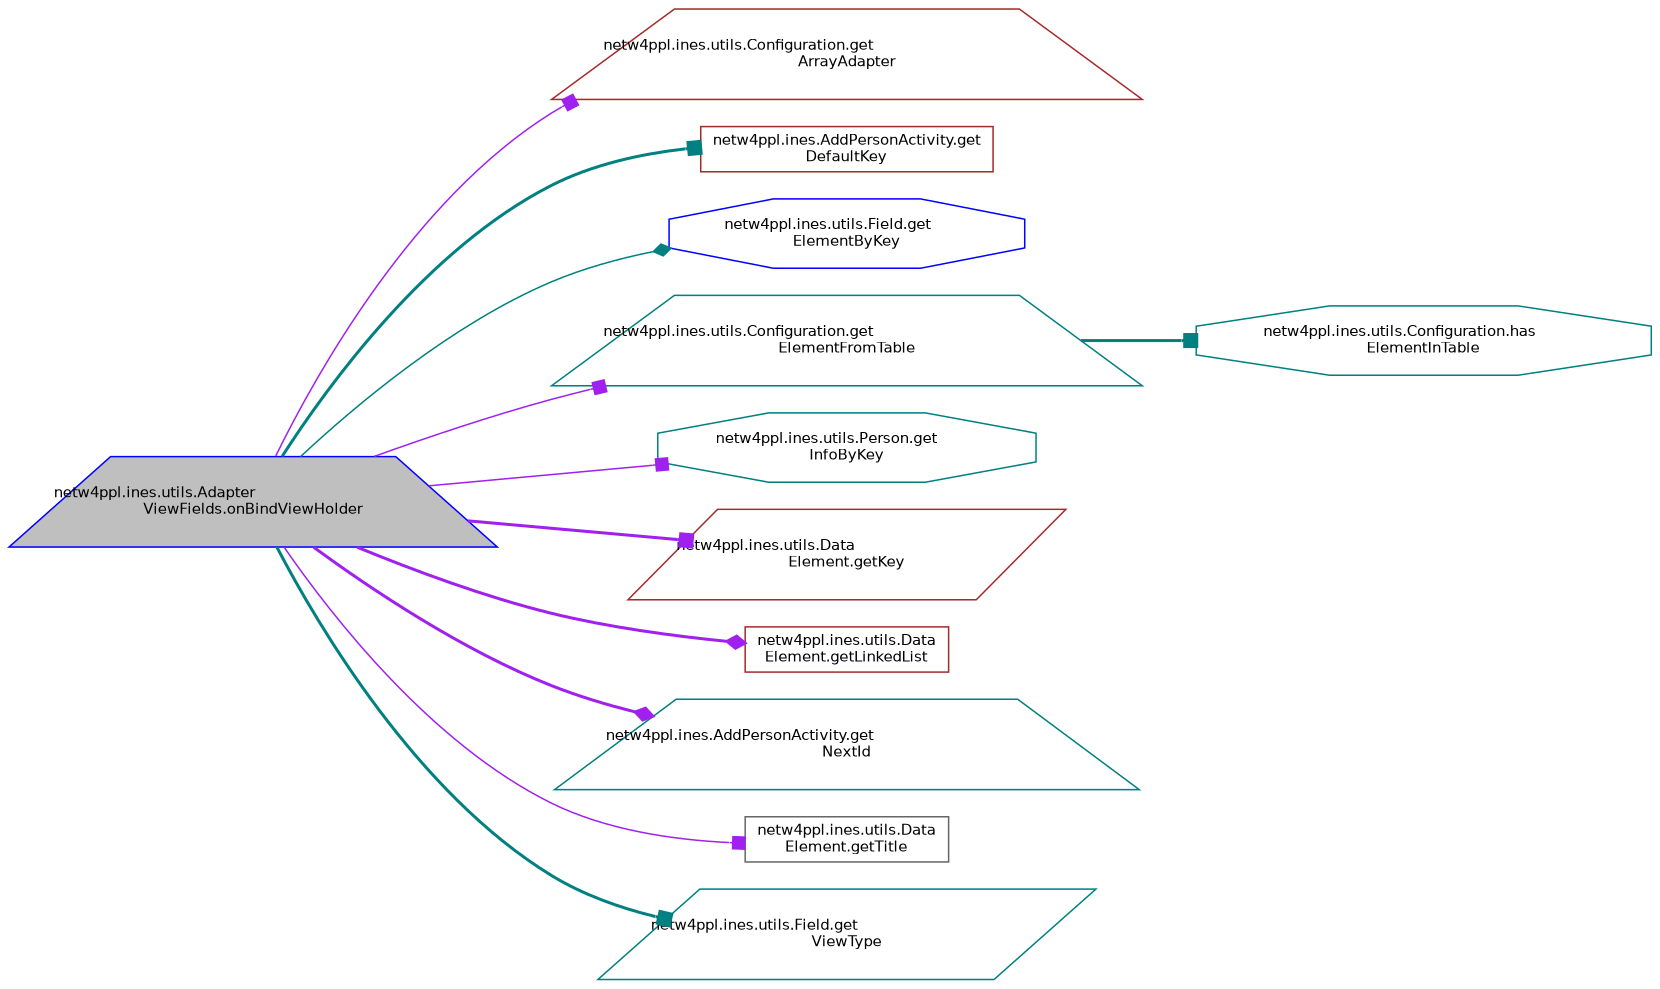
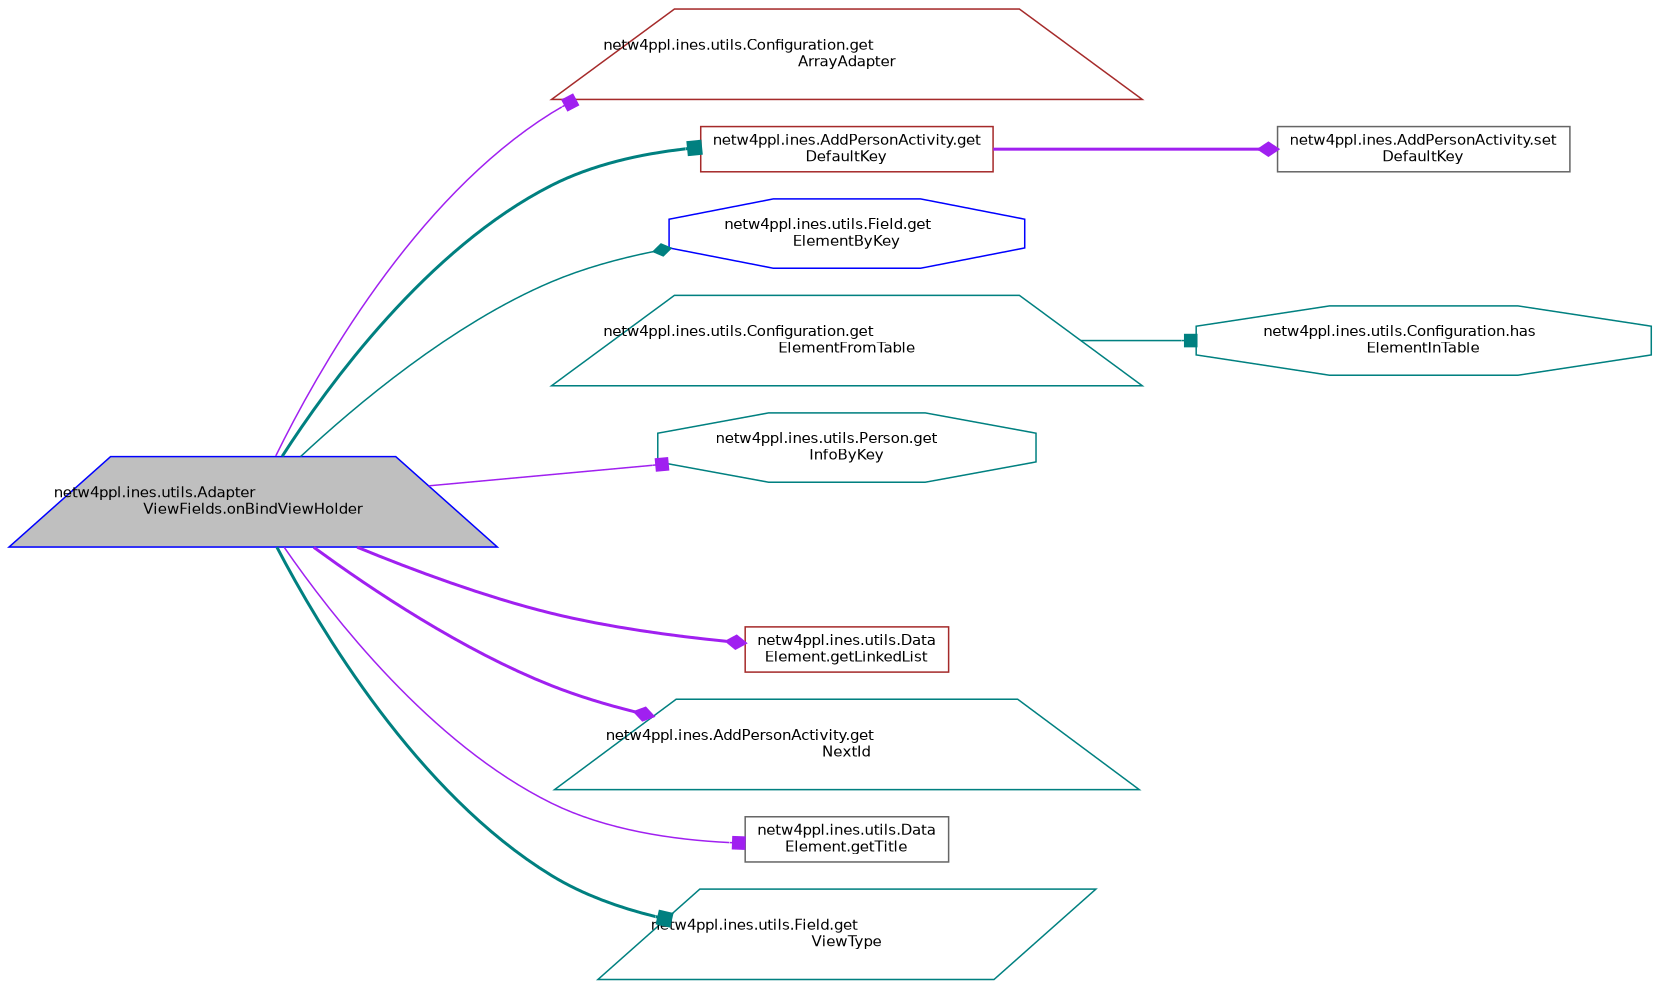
node "netw4ppl.ines.AddPersonActivity.set DefaultKey": added
edge "netw4ppl.ines.utils.Configuration.get ElementFromTable" -> "netw4ppl.ines.utils.Configuration.has ElementInTable": style bold -> solid
edge "netw4ppl.ines.utils.Adapter ViewFields.onBindViewHolder" -> "netw4ppl.ines.utils.Configuration.get ElementFromTable": removed
node "netw4ppl.ines.utils.Data Element.getKey": removed
